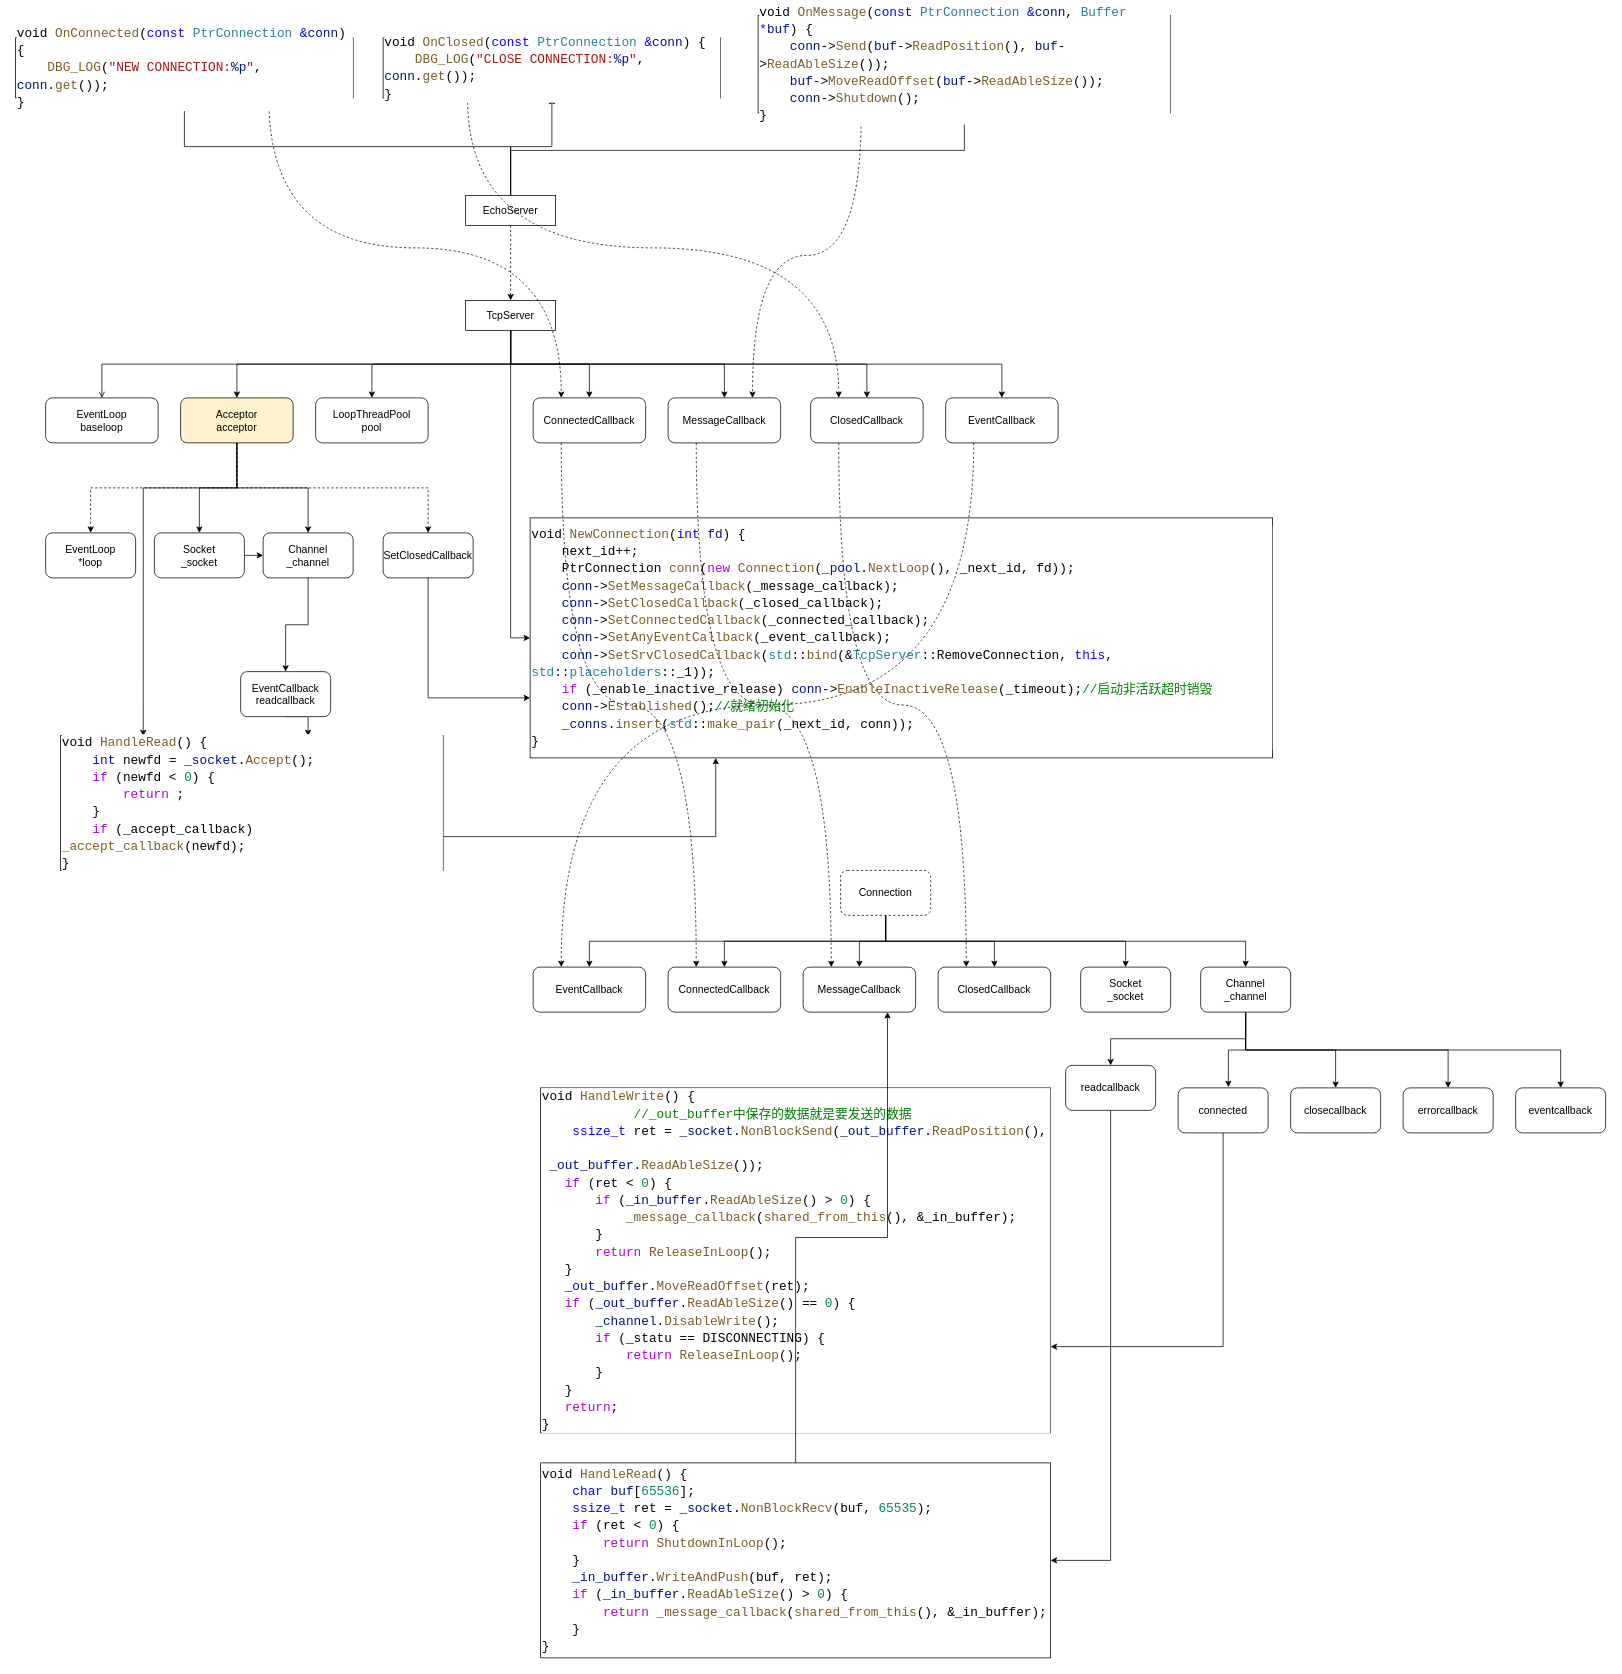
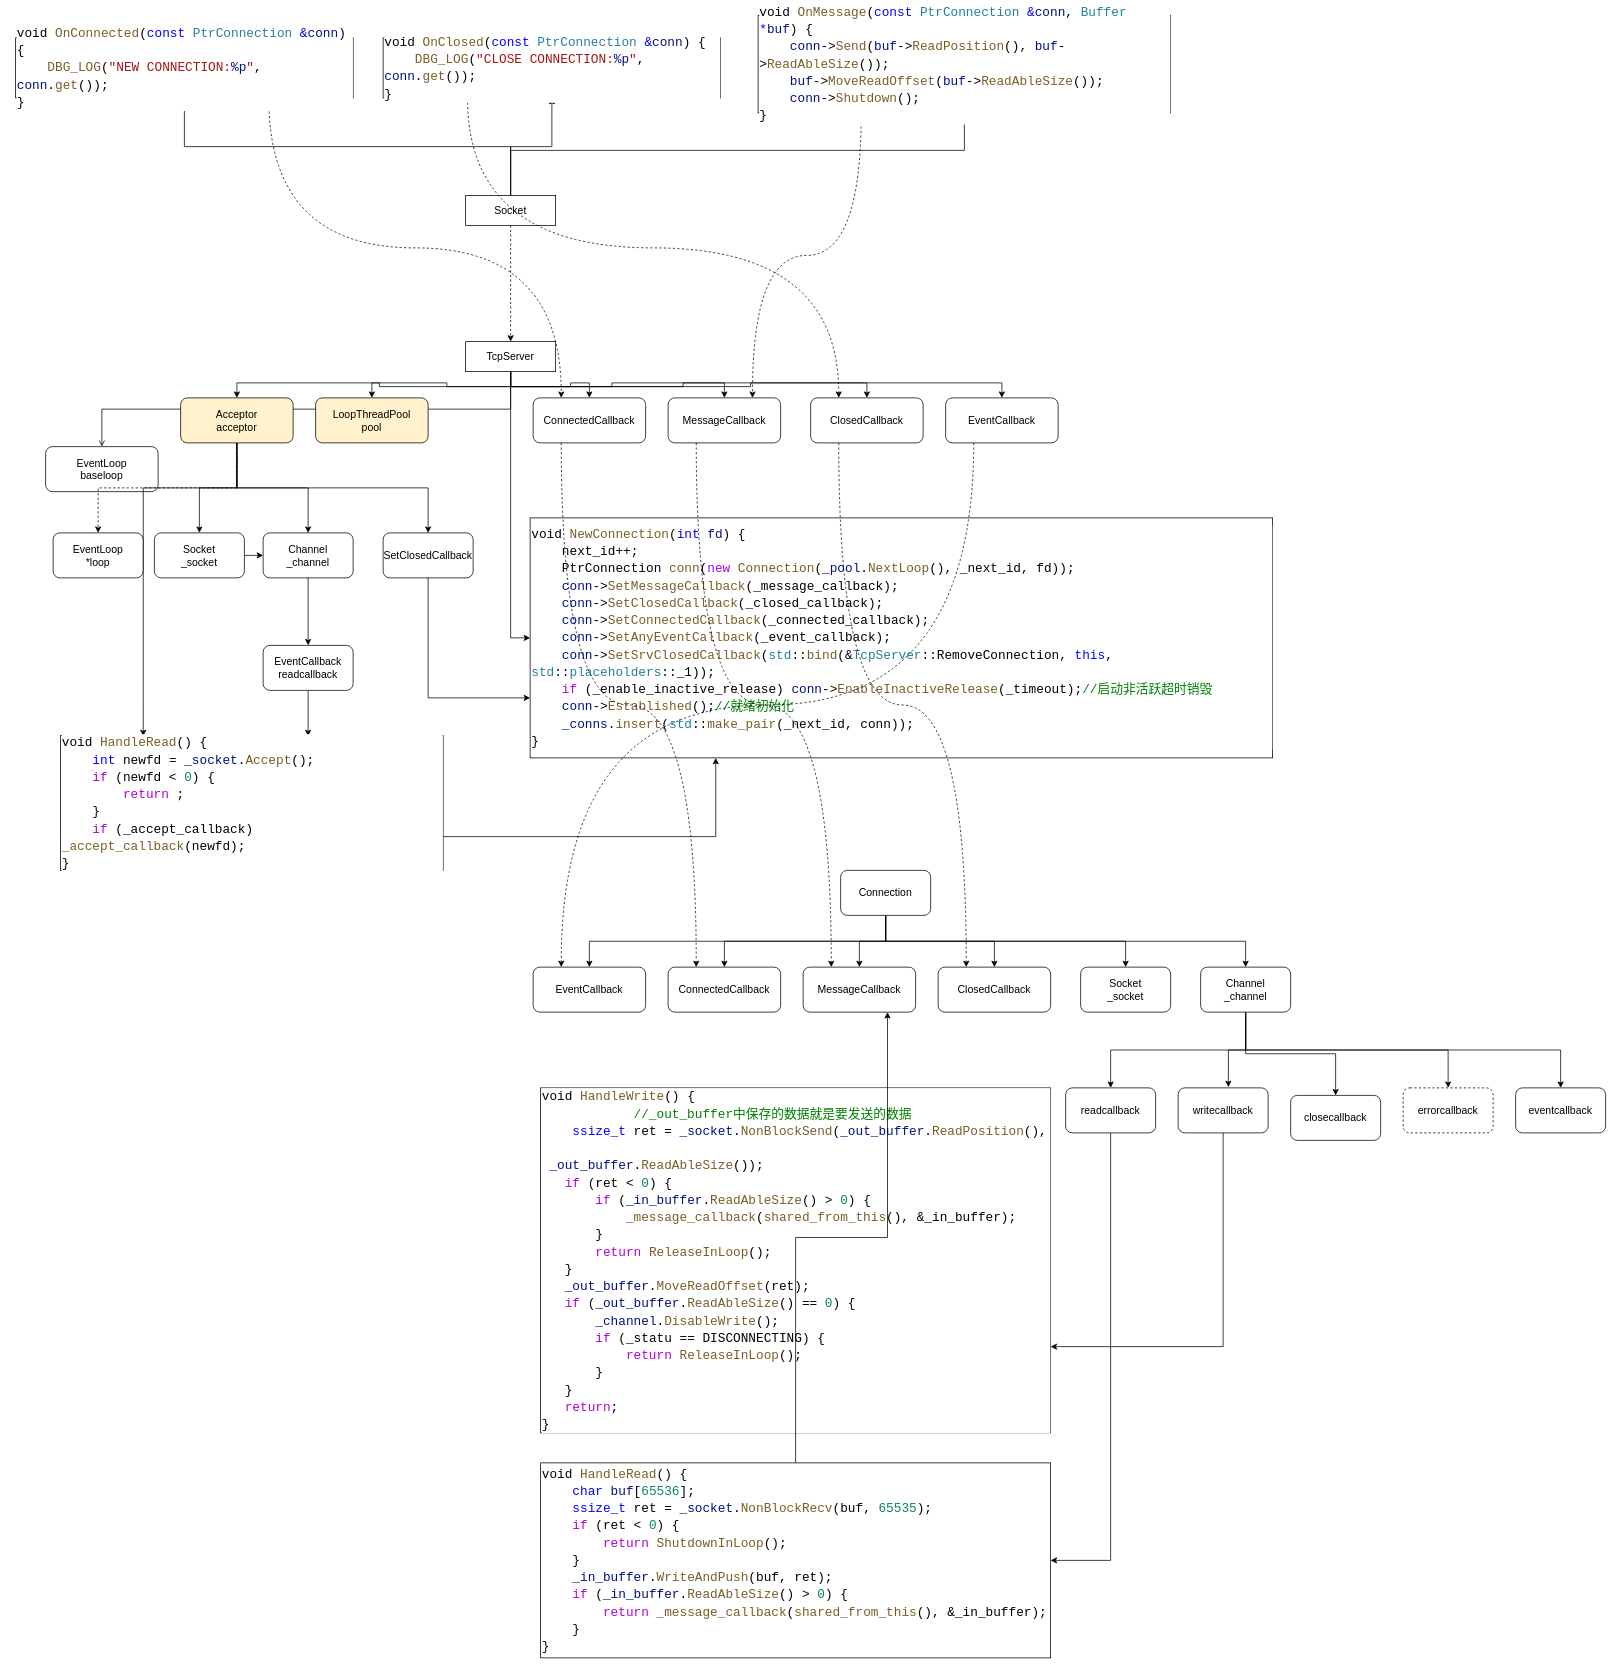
node "EchoServer": label "EchoServer" -> "Socket"
node "TcpServer": moved (510, 315) -> (510, 357)
node "EventLoop baseloop": moved (102, 420) -> (102, 469)
node "LoopThreadPool pool": fillcolor #ffffff -> #fff2cc
edge "Acceptor acceptor" -> "SetClosedCallback": style dashed -> solid
node "EventLoop *loop": moved (90, 555) -> (98, 555)
node "EventCallback readcallback": moved (285, 694) -> (308, 668)
node "Connection": style dashed -> solid
node "readcallback": moved (1110, 1088) -> (1110, 1110)
node "connected": label "connected" -> "writecallback"
node "closecallback": moved (1335, 1110) -> (1335, 1118)
node "errorcallback": style solid -> dashed
